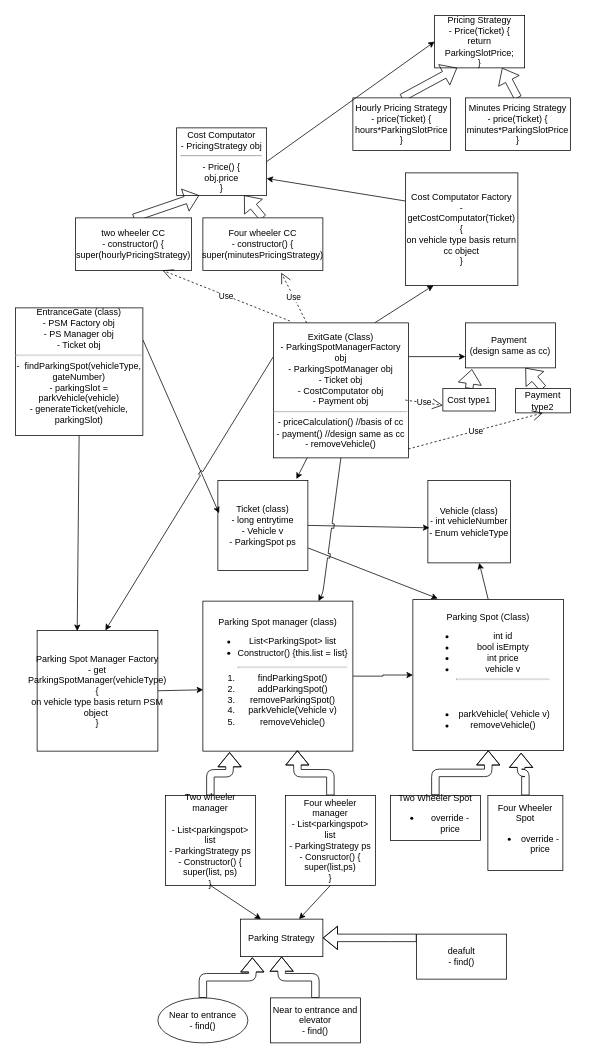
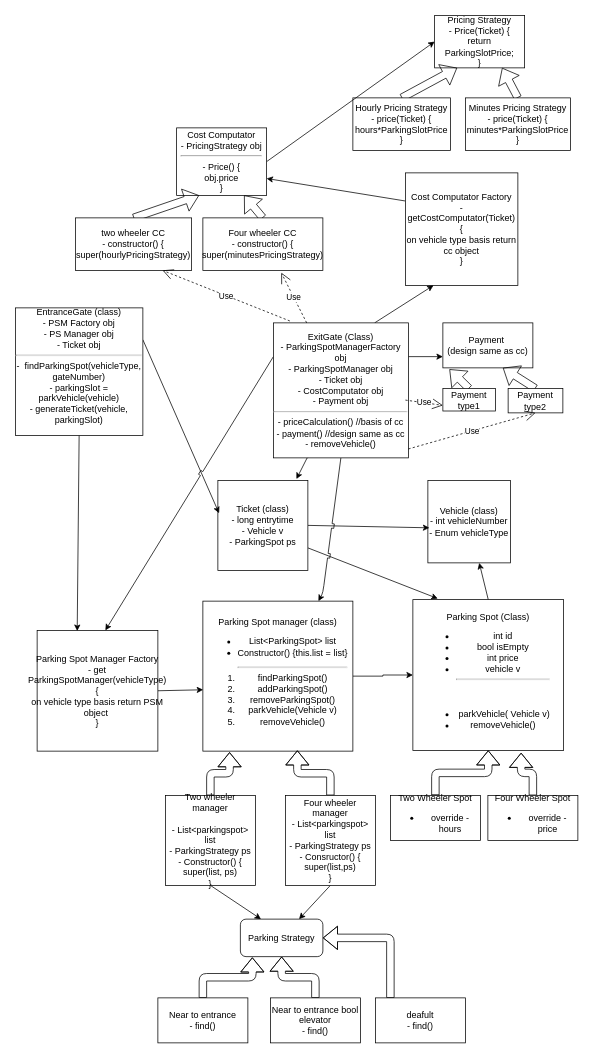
node "Payment (design same as cc)": moved (510, 345) -> (488, 345)
node "Cost type1": label "Cost type1" -> "Payment type1"
node "Payment type2": moved (543, 401) -> (536, 401)
node "Two Wheeler Spot override - price": label "Two Wheeler Spot override - price" -> "Two Wheeler Spot override - hours"
node "Four Wheeler Spot override - price": size 75x75 -> 90x45
node "Parking Strategy": shape rectangle -> rounded rectangle
node "deafult - find()": moved (462, 957) -> (420, 1020)
node "Near to entrance - find()": shape ellipse -> rectangle
node "Near to entrance and elevator - find()": label "Near to entrance and elevator - find()" -> "Near to entrance bool elevator - find()"
